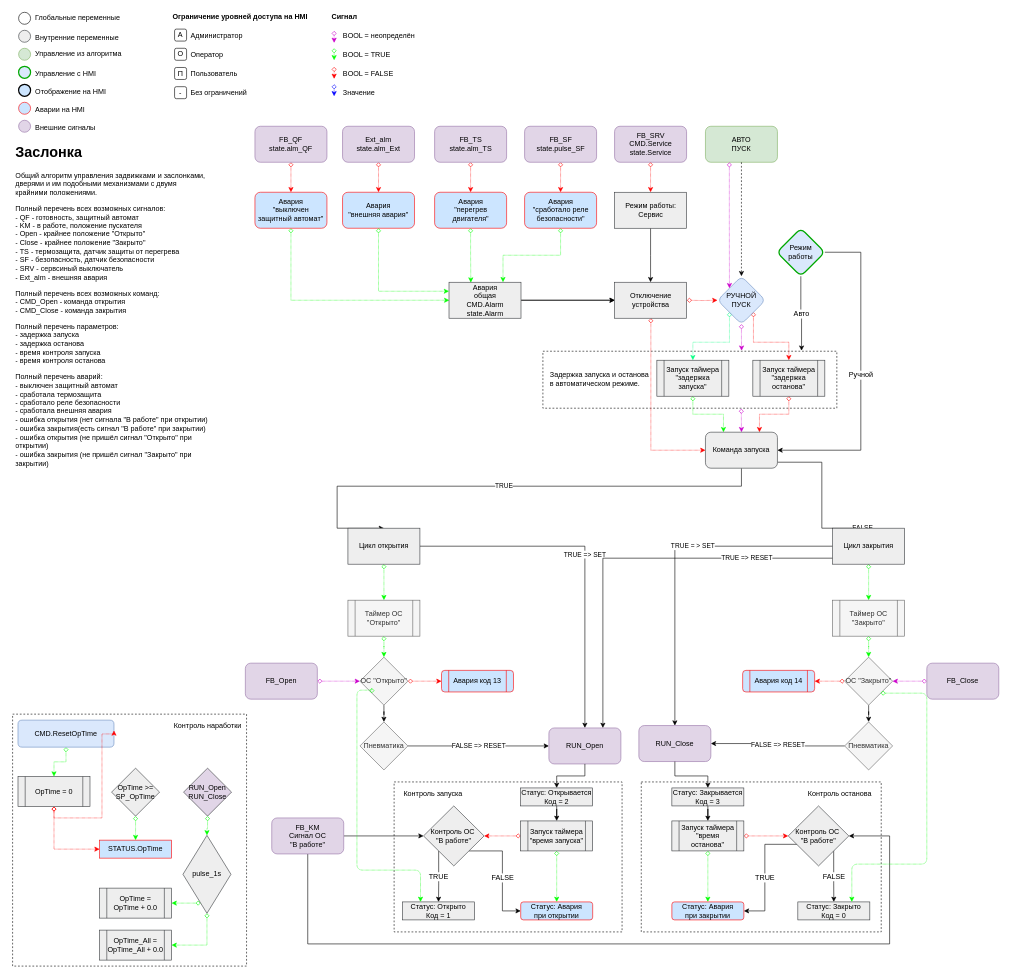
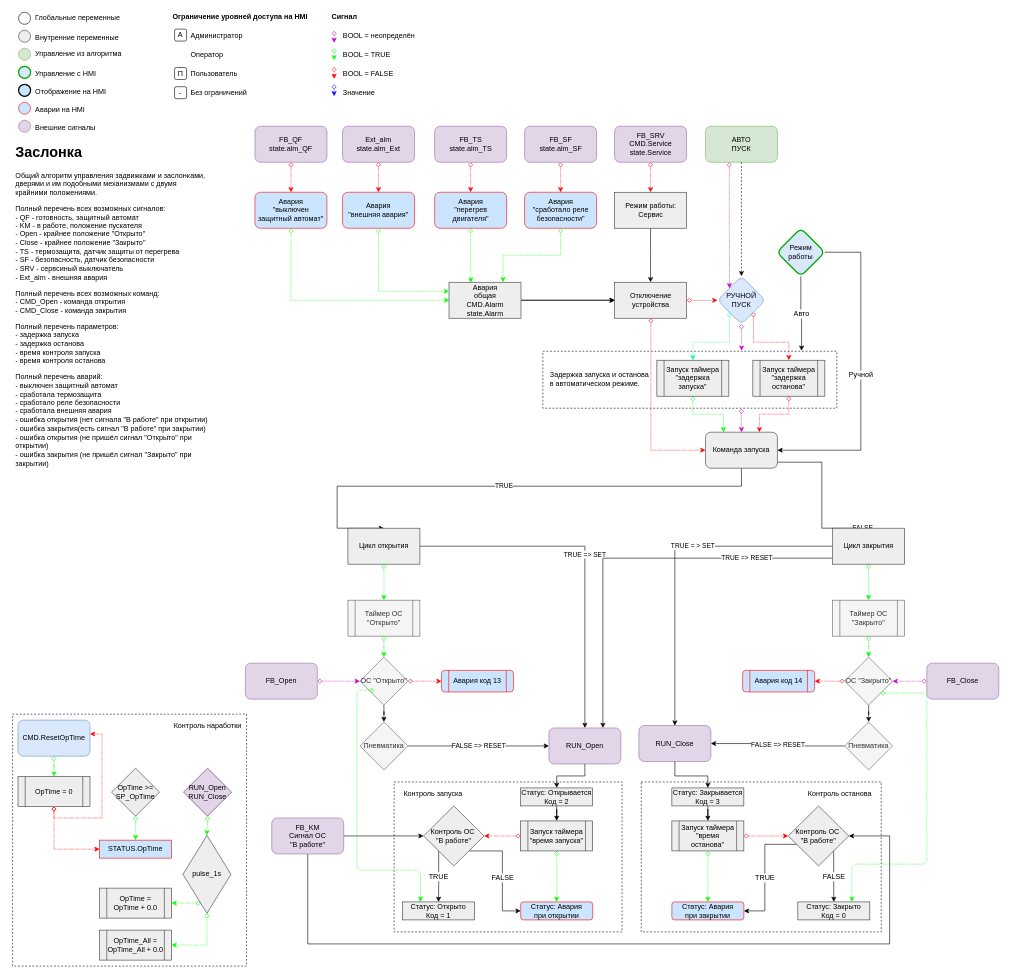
node "O": removed
node "FB_SF state.pulse_SF": label "FB_SF state.pulse_SF" -> "FB_SF state.alm_SF"
node "CMD.ResetOpTime": size 96x27 -> 72x36
